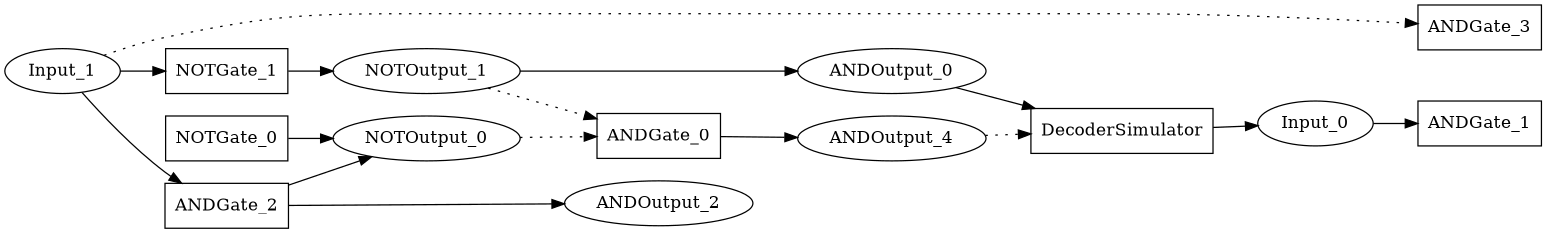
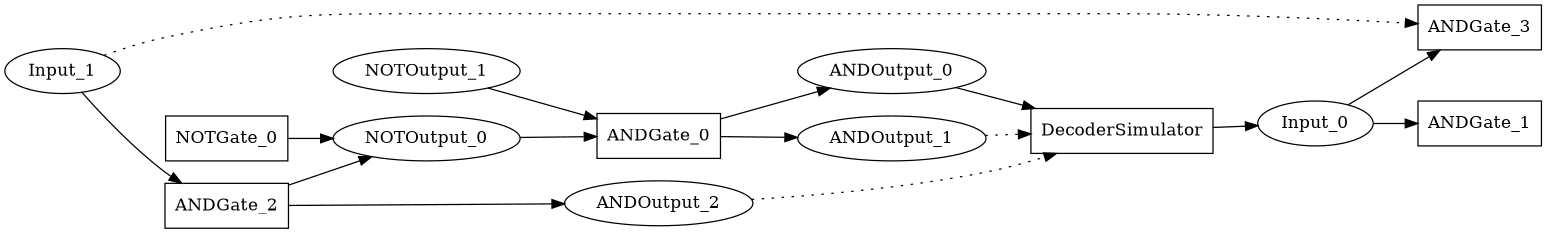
node "NOTGate_1": removed
edge "NOTOutput_1" -> "ANDOutput_0": now "ANDGate_0" -> "ANDOutput_0"
edge "Input_0" -> "ANDGate_3": added
edge "NOTOutput_1" -> "ANDGate_0": style dotted -> solid
edge "NOTOutput_0" -> "ANDGate_0": style dotted -> solid
node "ANDOutput_4": label "ANDOutput_4" -> "ANDOutput_1"
edge "ANDOutput_2" -> "DecoderSimulator": added
